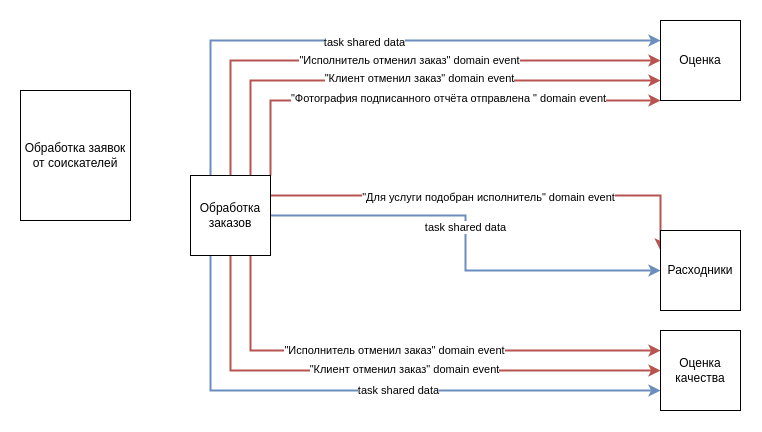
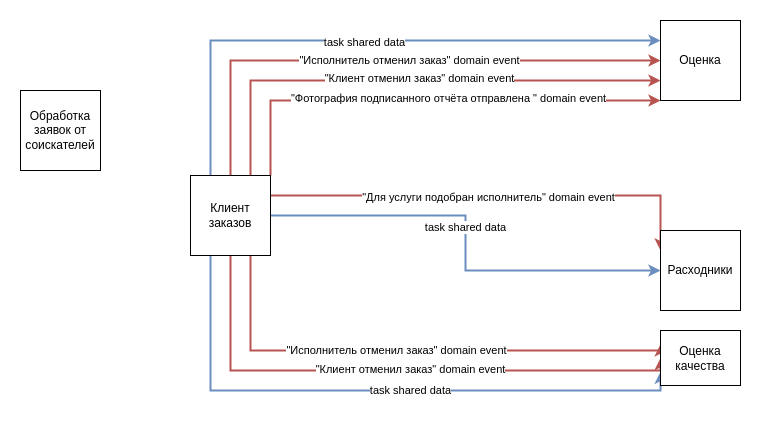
node "Обработка заявок от соискателей": size 110x130 -> 80x80
node "Обработка заказов": label "Обработка заказов" -> "Клиент заказов"
node "Оценка качества": size 80x80 -> 80x55
